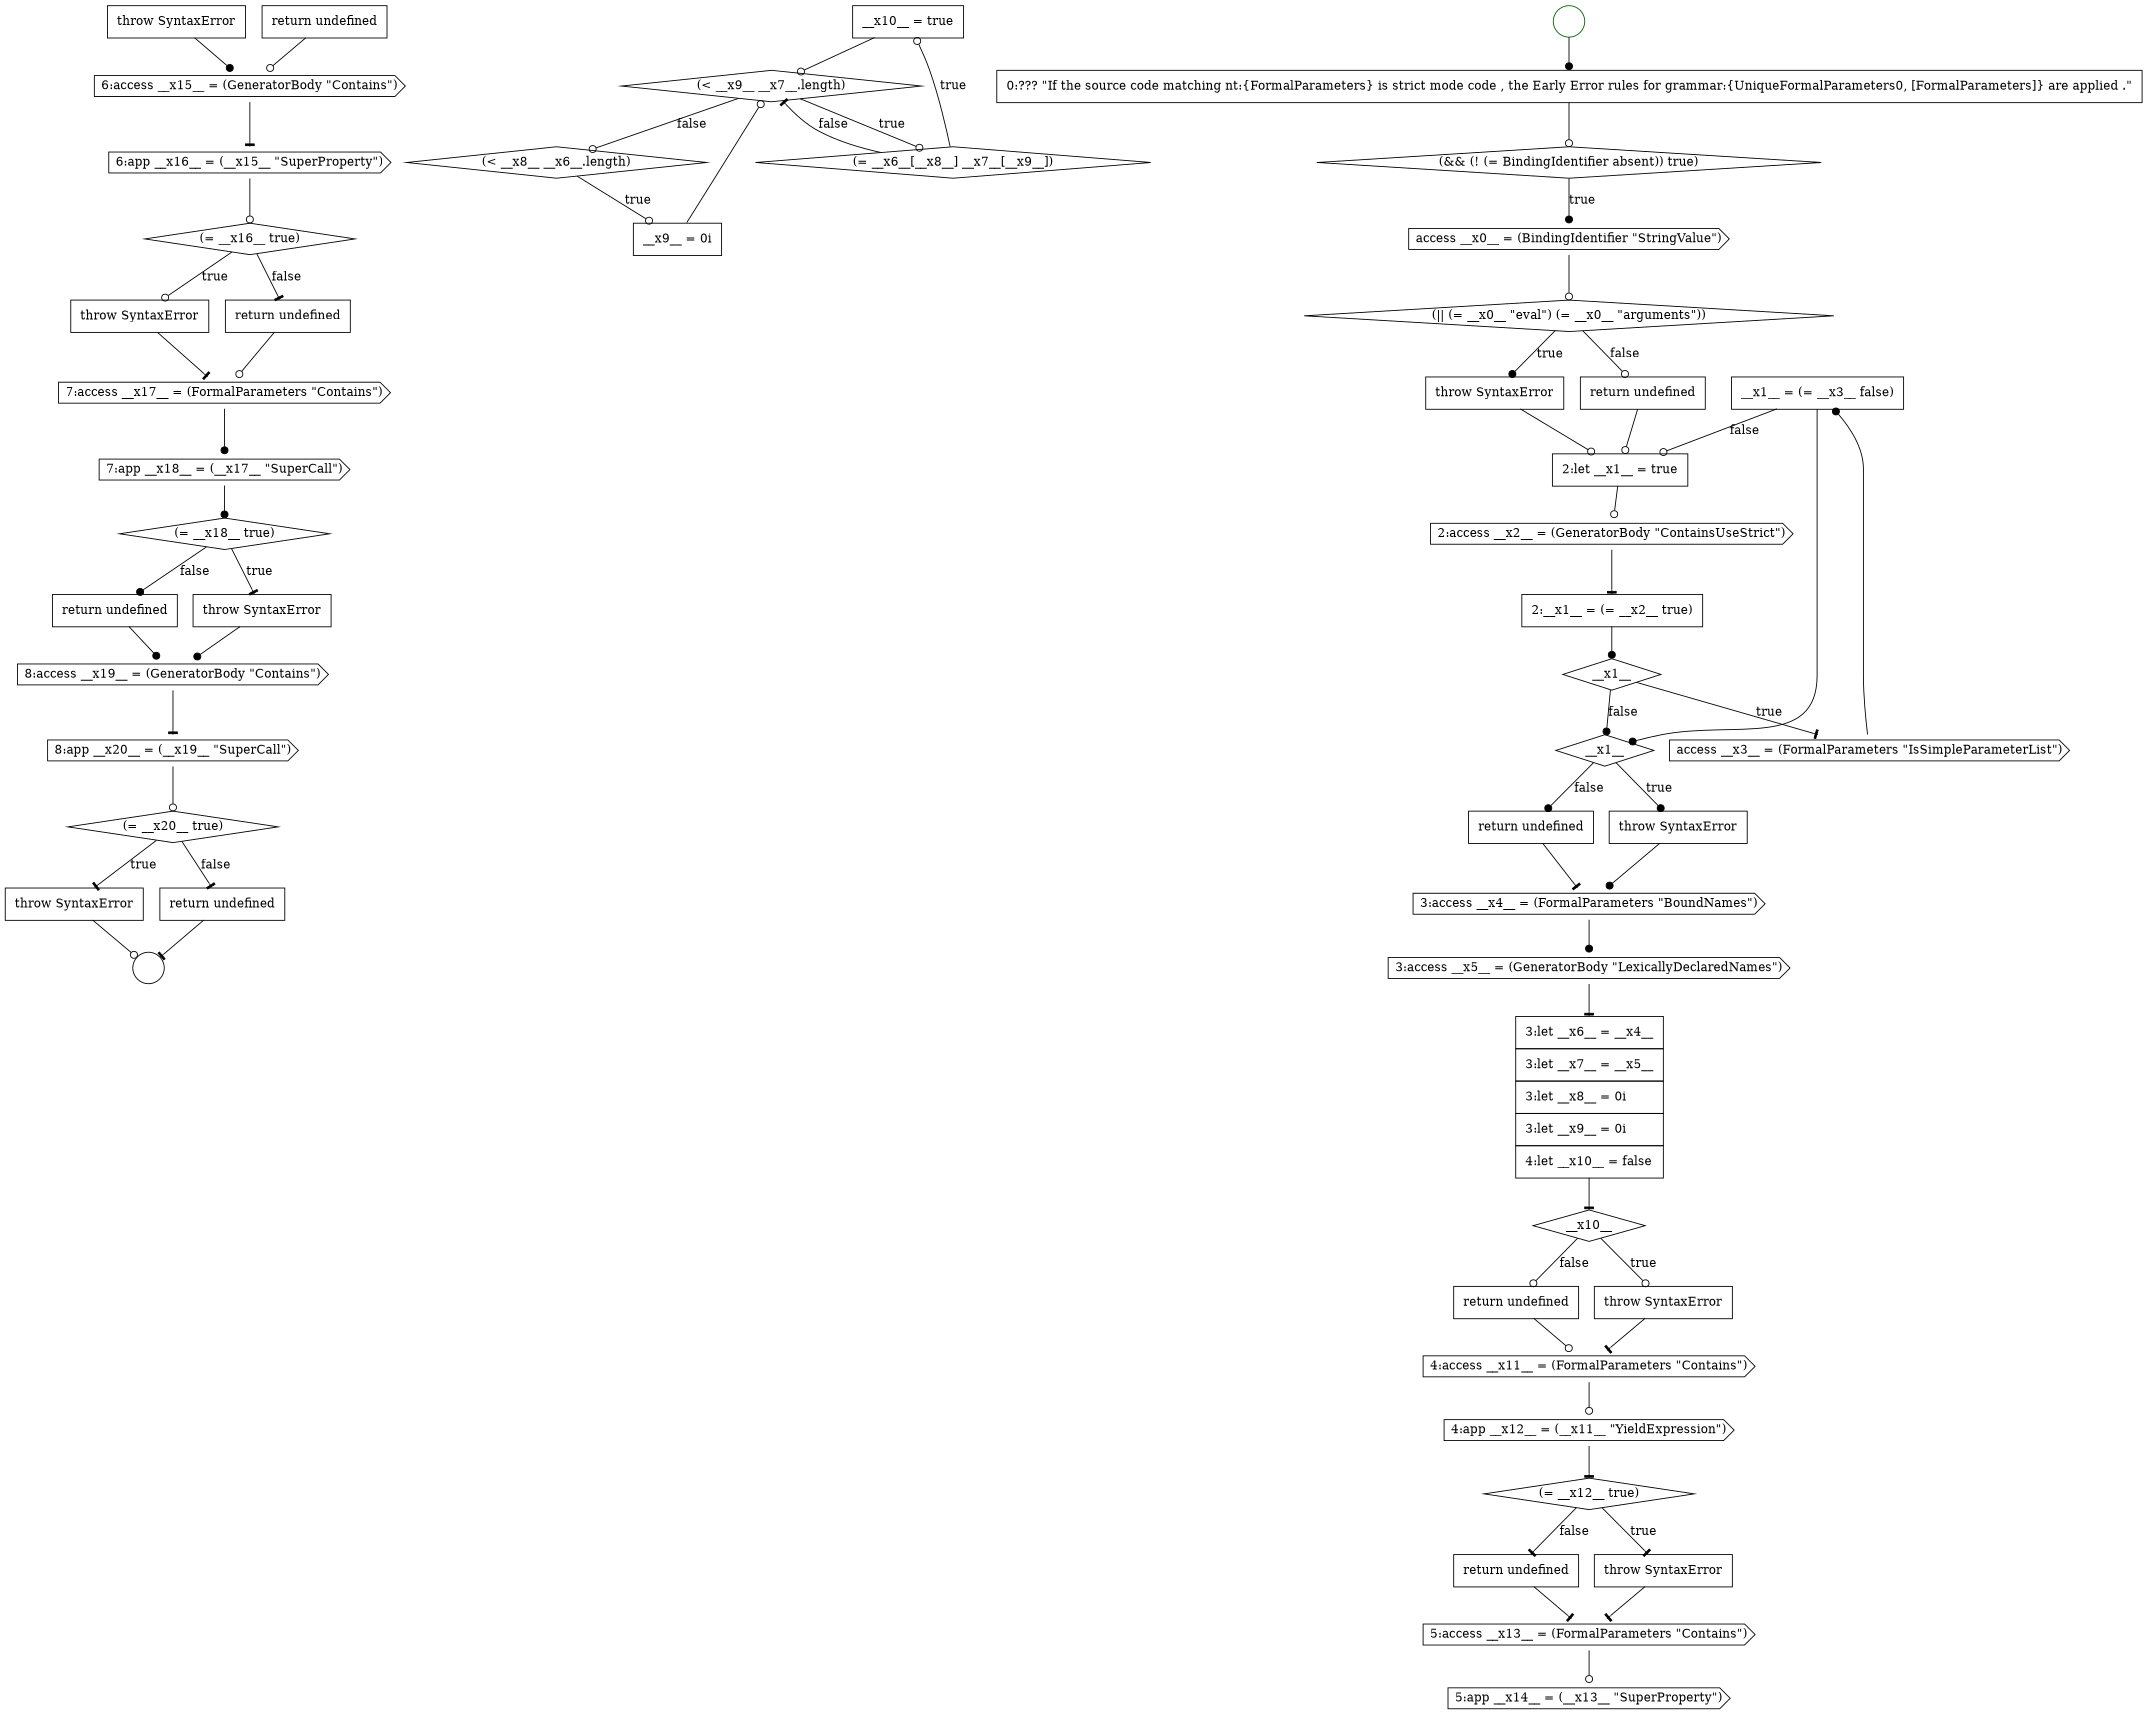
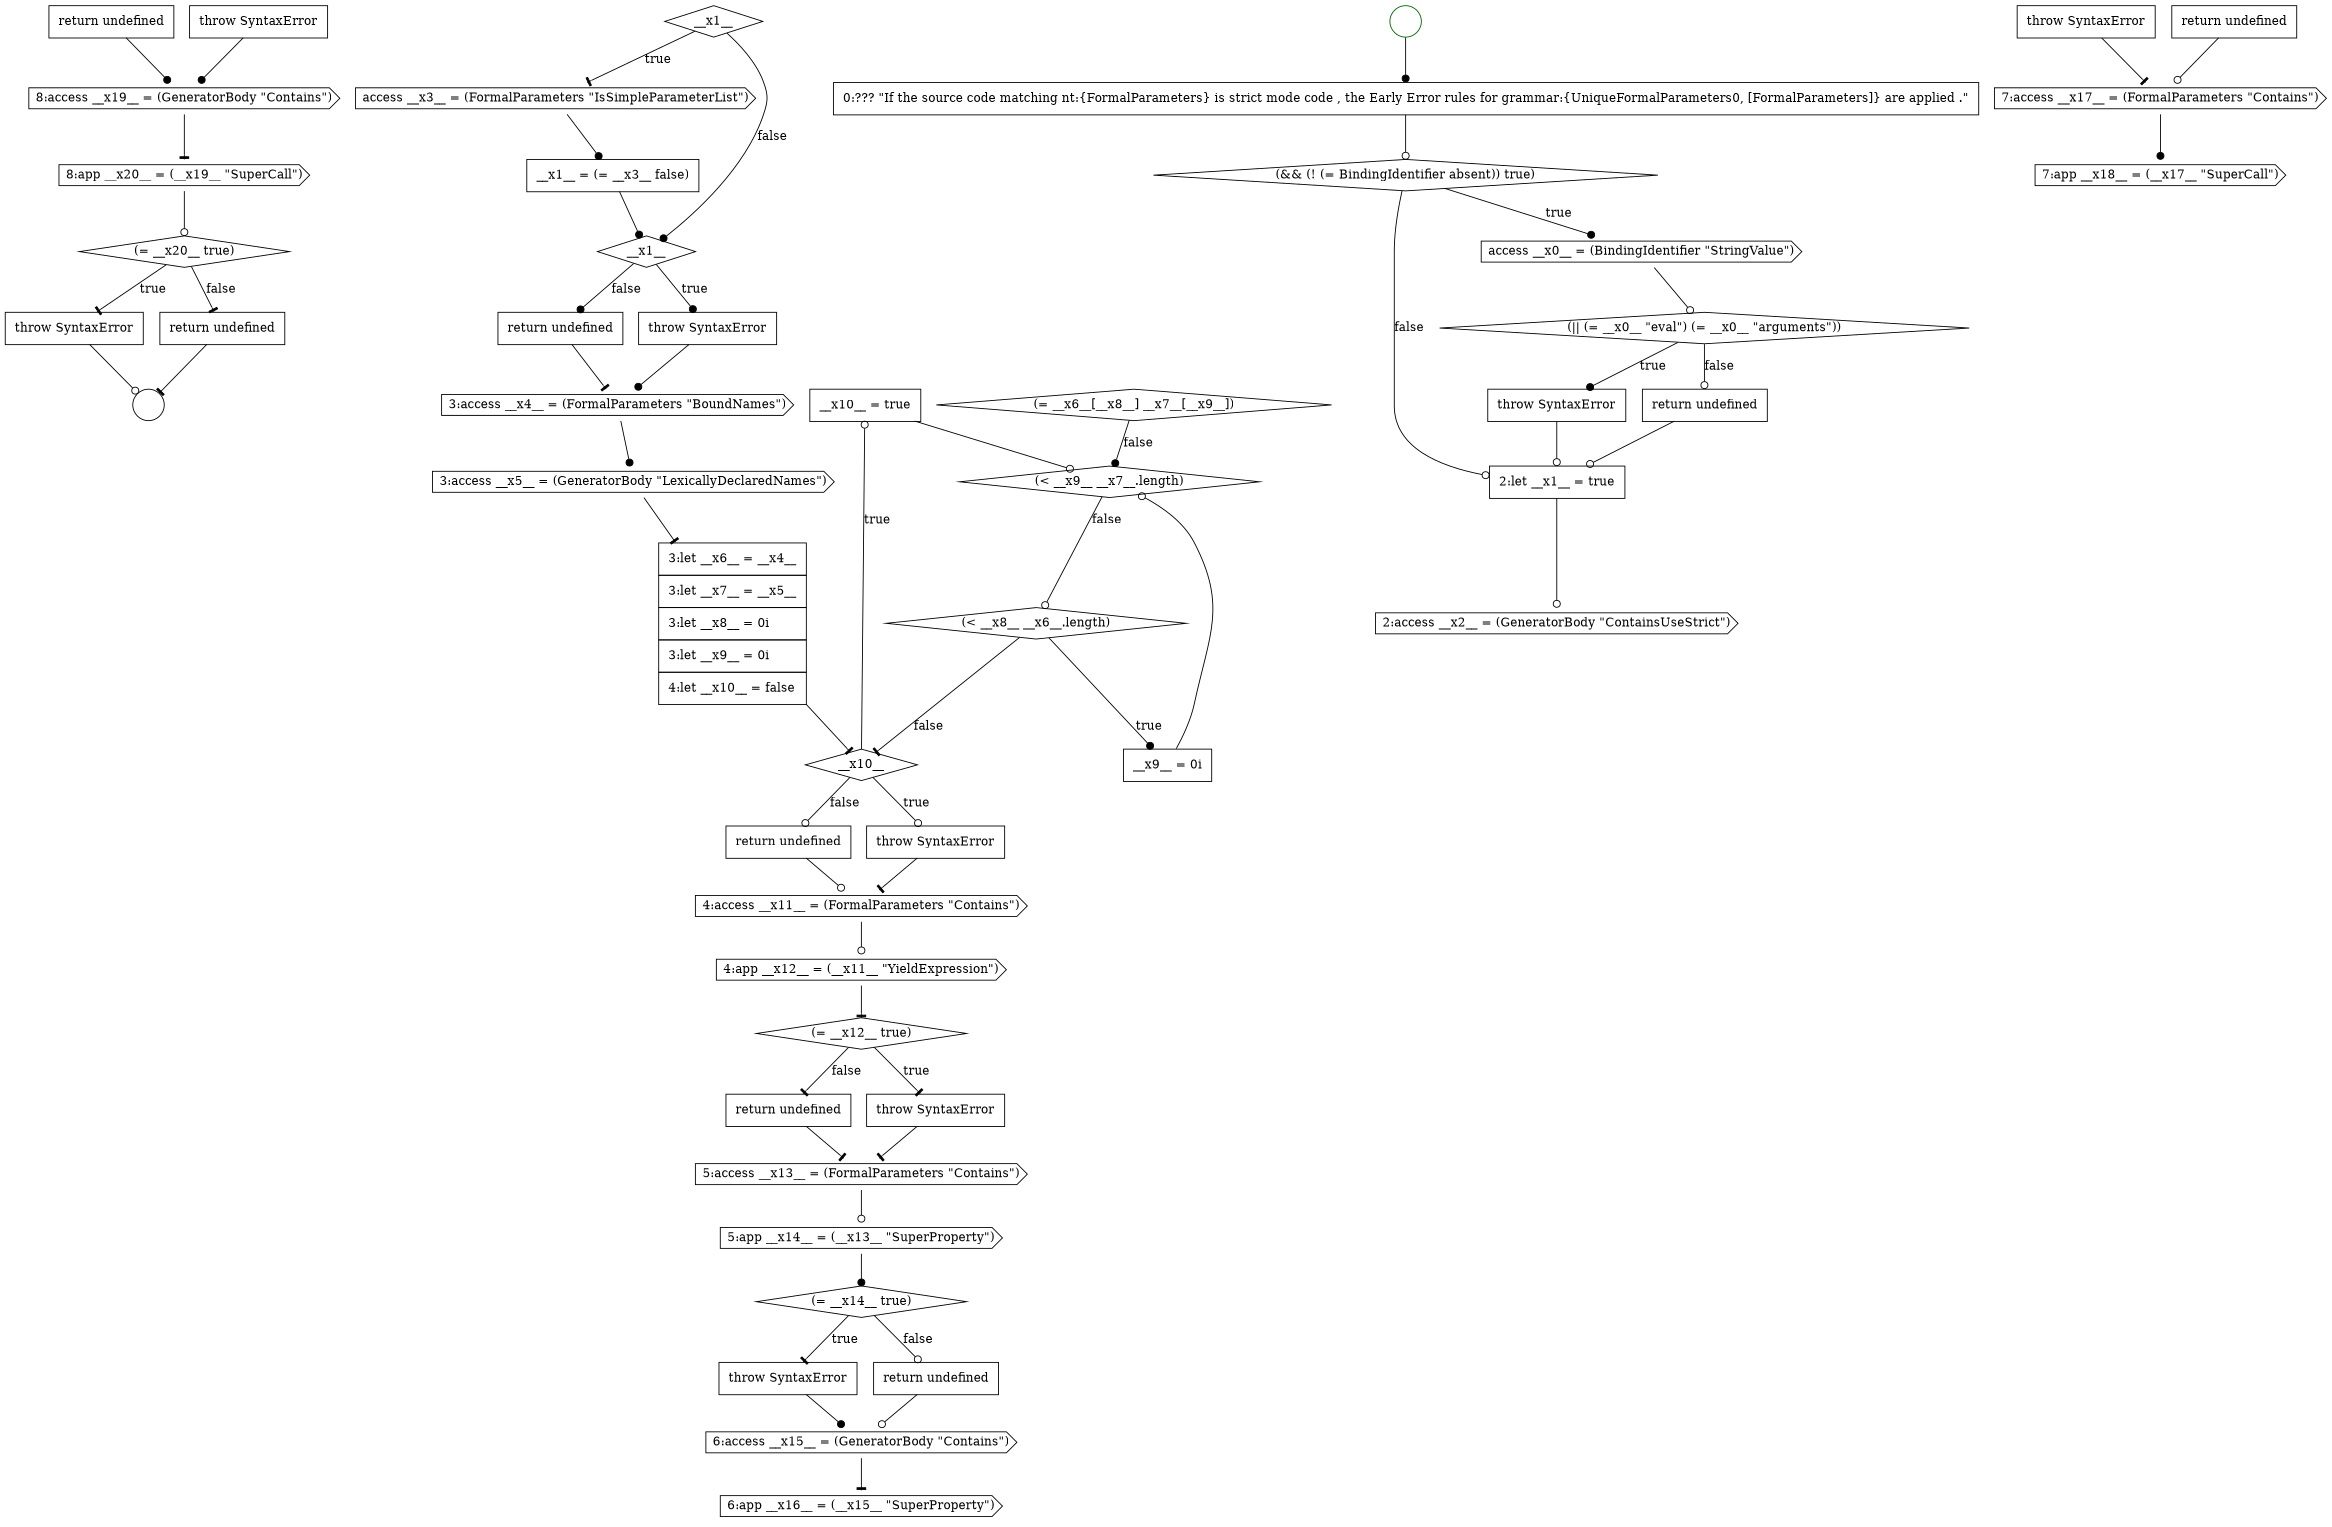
edge "(= __x6__[__x8__] __x7__[__x9__])" -> "__x10__ = true": now "__x10__" -> "__x10__ = true"
edge "(< __x9__ __x7__.length)" -> "(= __x6__[__x8__] __x7__[__x9__])": removed, label "true"
edge "(= __x6__[__x8__] __x7__[__x9__])" -> "(< __x9__ __x7__.length)": arrowhead tee -> dot
edge "(< __x8__ __x6__.length)" -> "__x9__ = 0i": arrowhead odot -> dot
node "(= __x16__ true)": removed
edge "__x1__ = (= __x3__ false)" -> "2:let __x1__ = true": now "(&& (! (= BindingIdentifier absent)) true)" -> "2:let __x1__ = true"
node "(= __x18__ true)": removed
node "2:__x1__ = (= __x2__ true)": removed
edge "(< __x8__ __x6__.length)" -> "__x10__": added, label "false"
node "(= __x14__ true)": added
